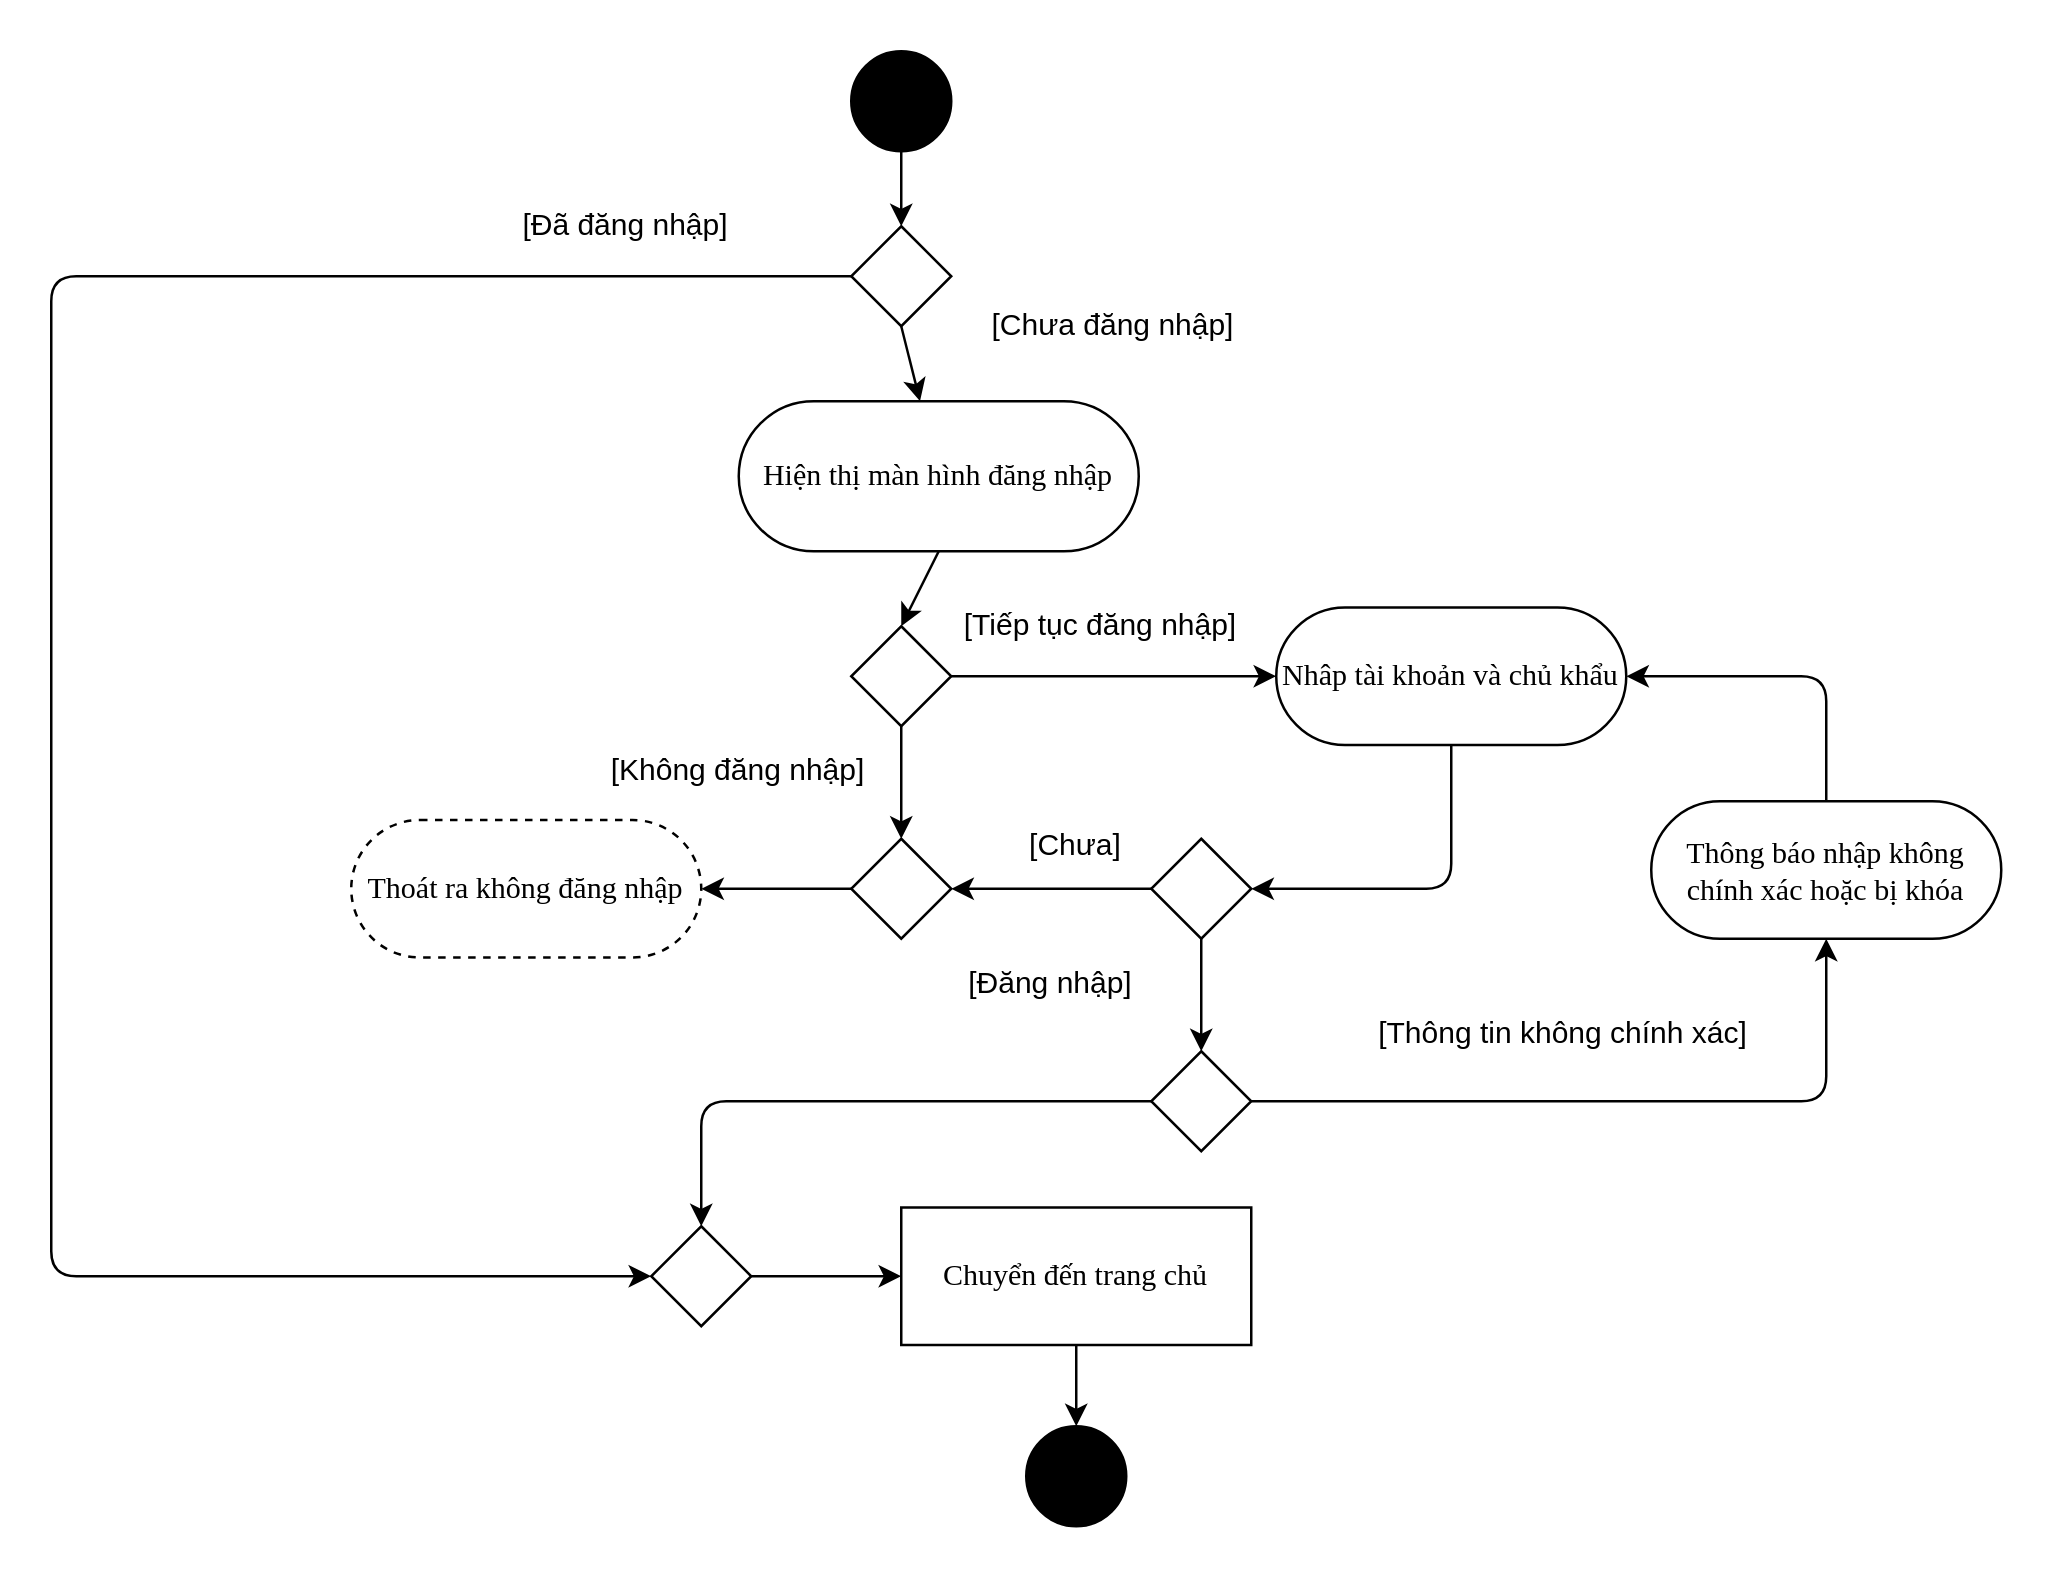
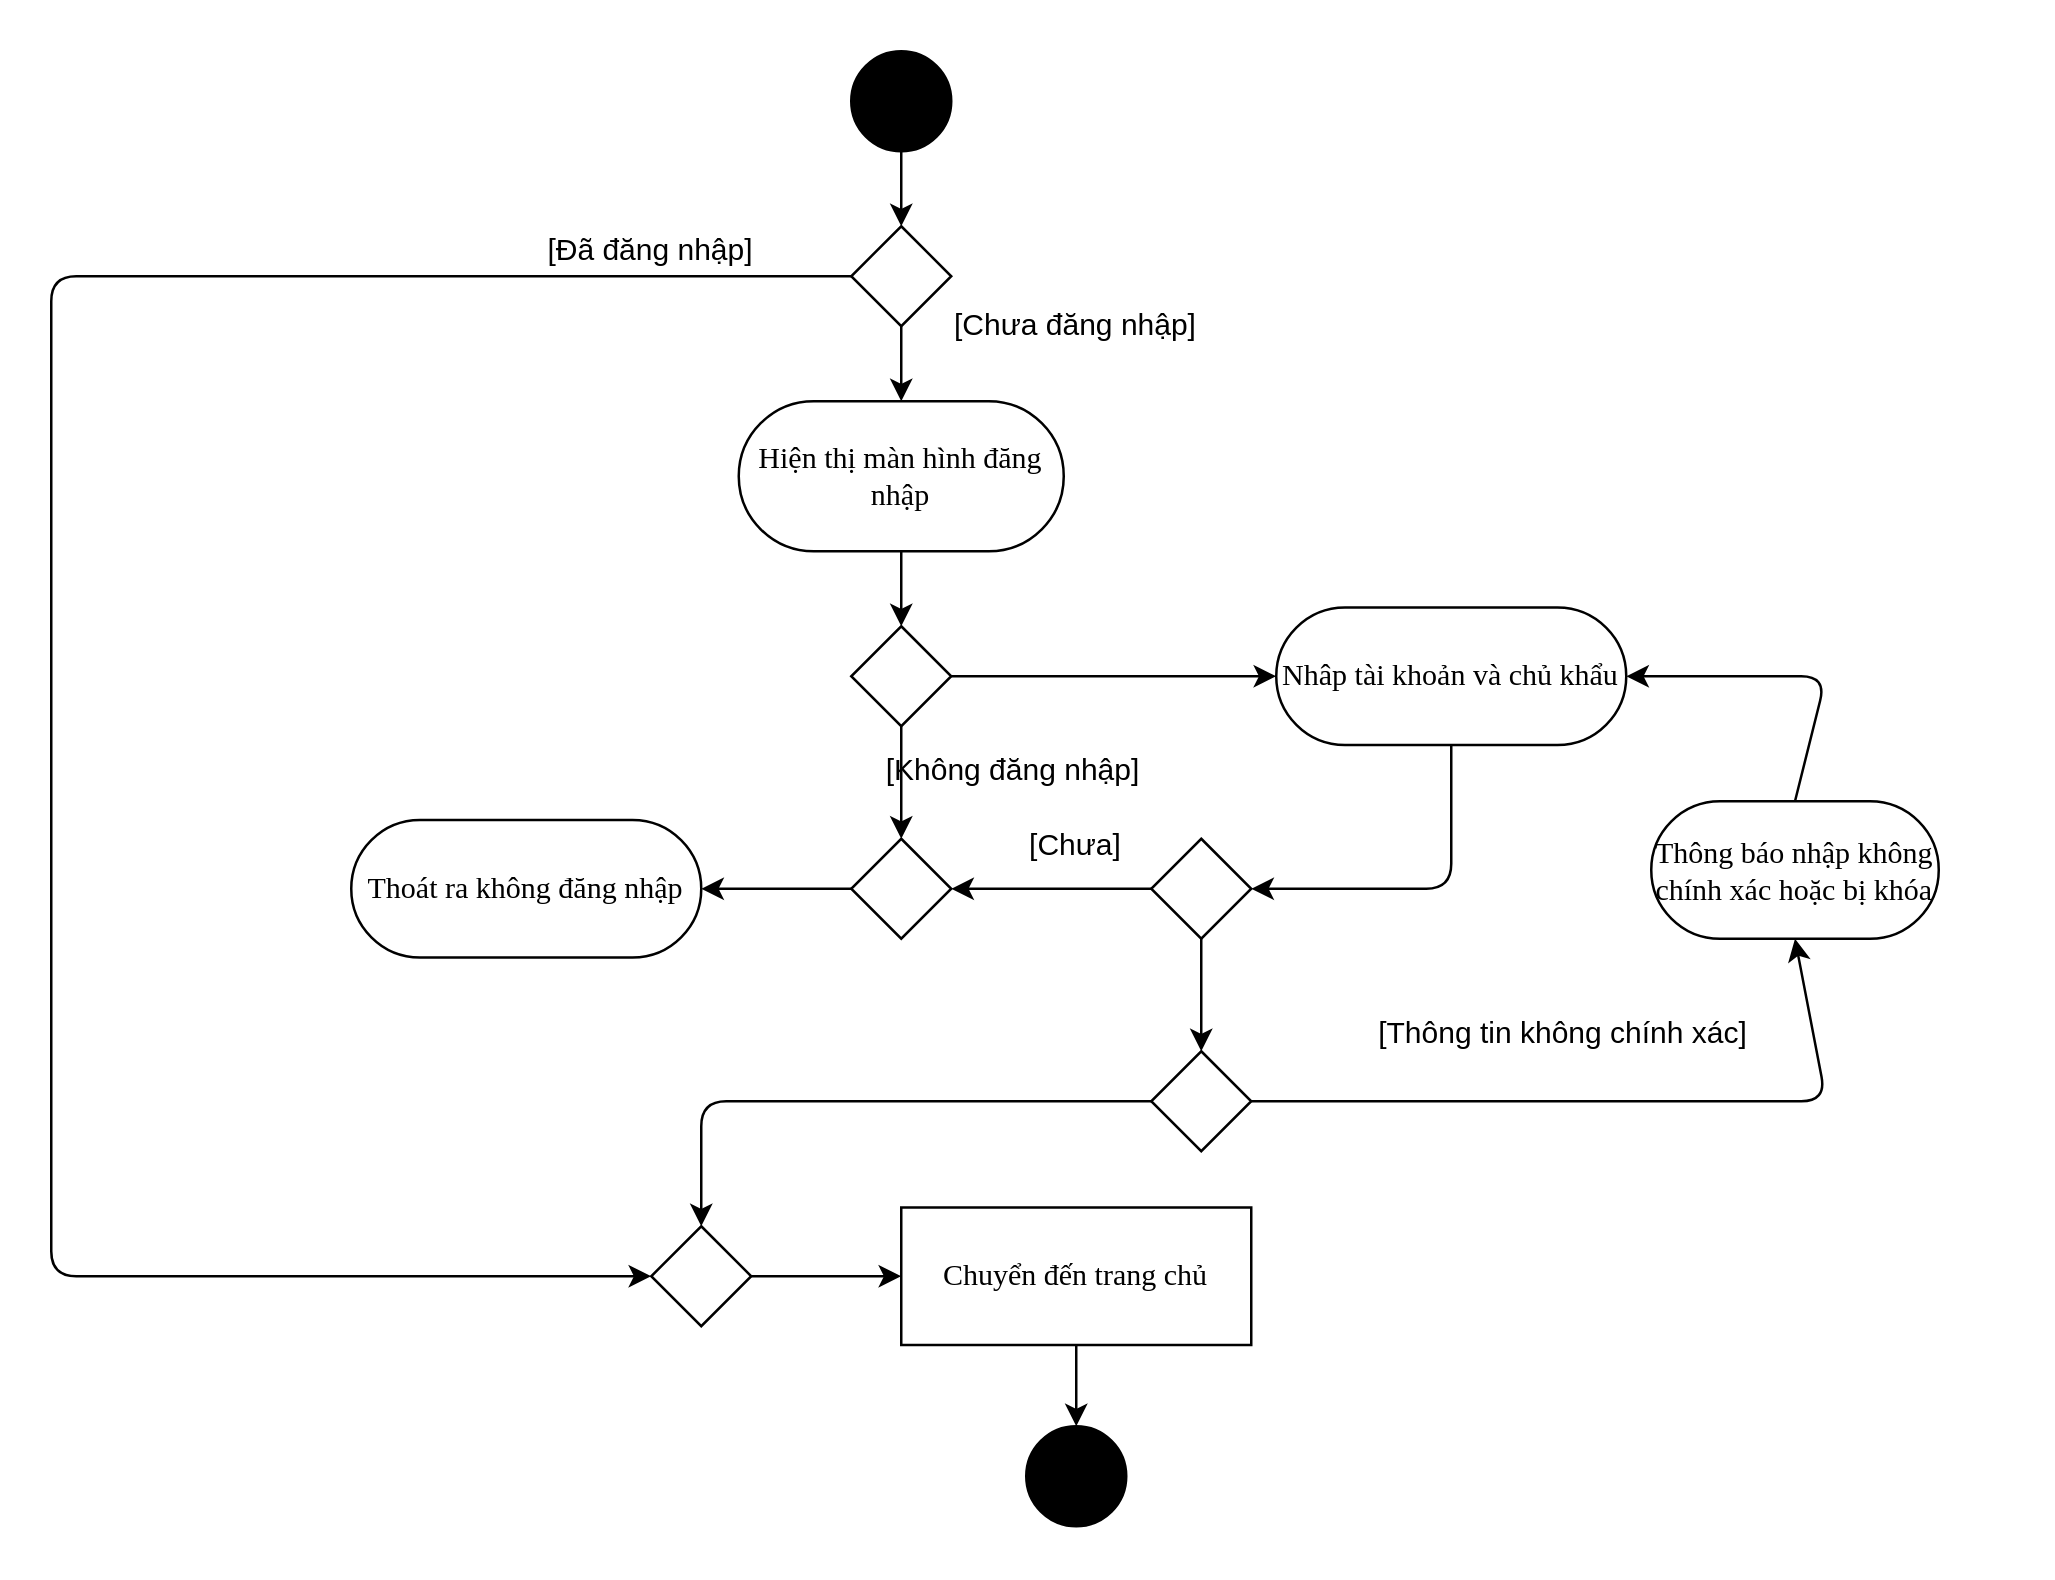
node "[Đã đăng nhập]": moved (626, 226) -> (651, 251)
node "[Chưa đăng nhập]": moved (1114, 326) -> (1076, 326)
node "Hiện thị màn hình đăng nhập": size 400x150 -> 325x150
node "[Tiếp tục đăng nhập]": removed
node "[Không đăng nhập]": moved (739, 770) -> (1014, 770)
node "Thông báo nhập không chính xác hoặc bị khóa": size 350x138 -> 288x138
node "Thoát ra không đăng nhập": style dashed -> solid
node "[Đăng nhập]": removed
